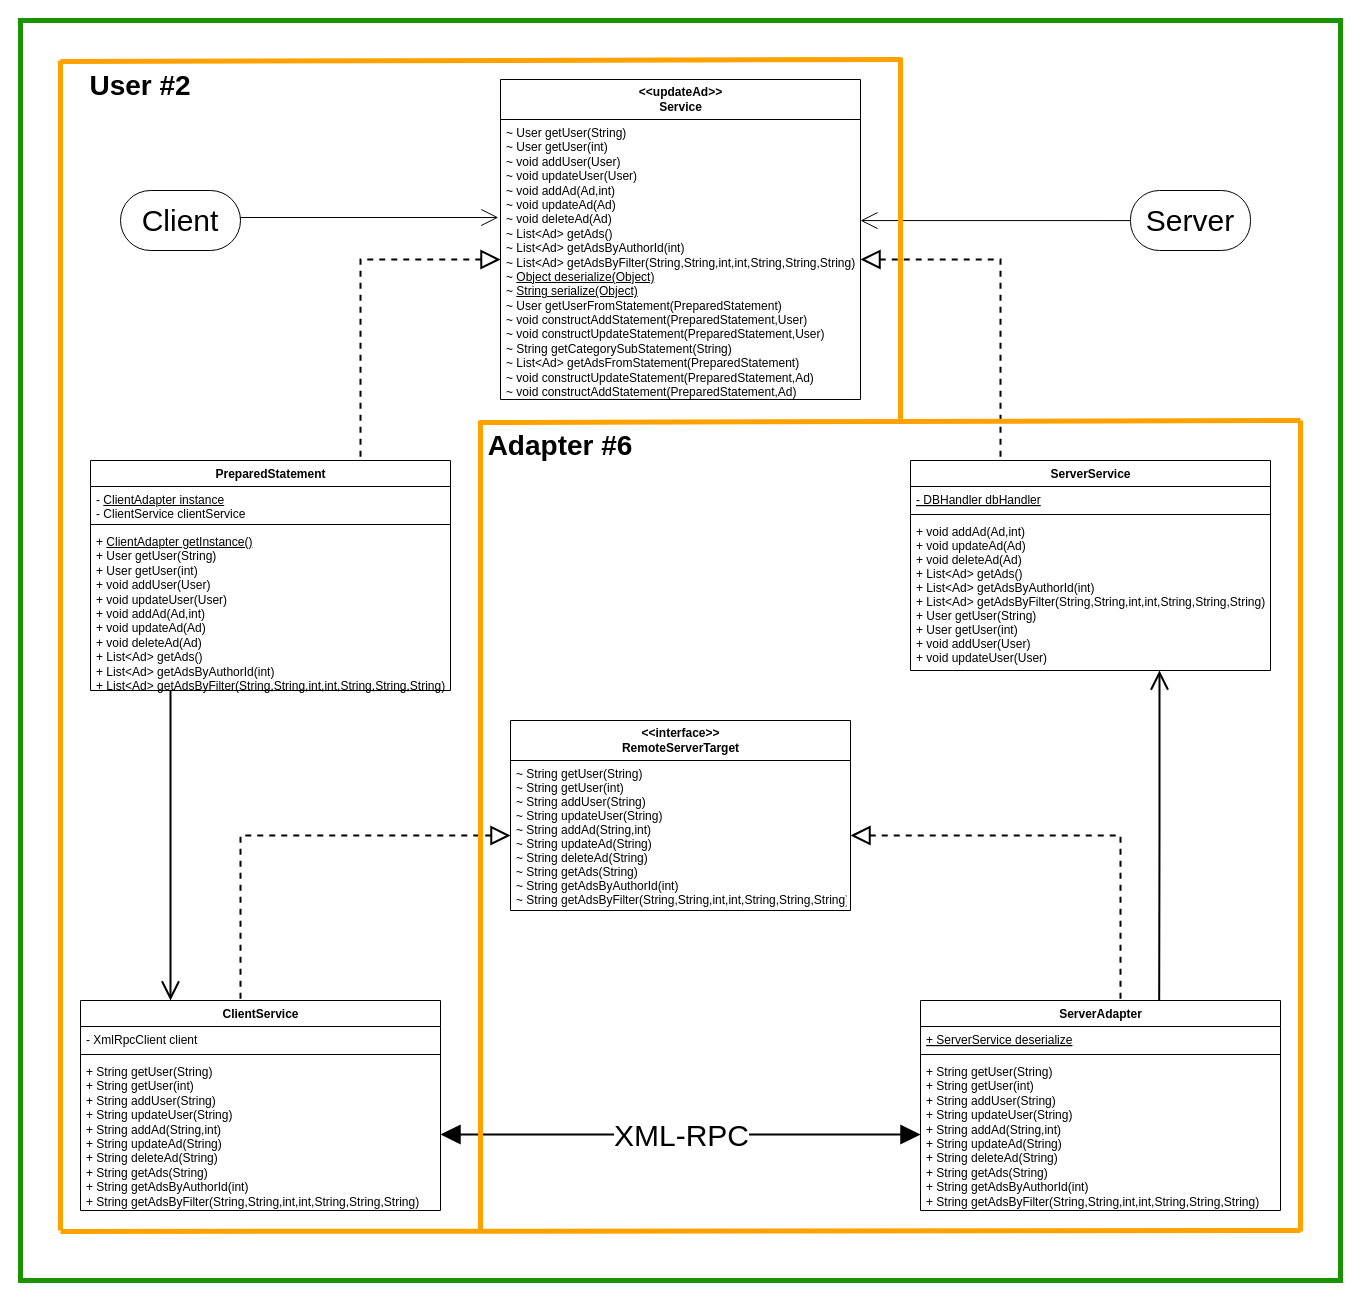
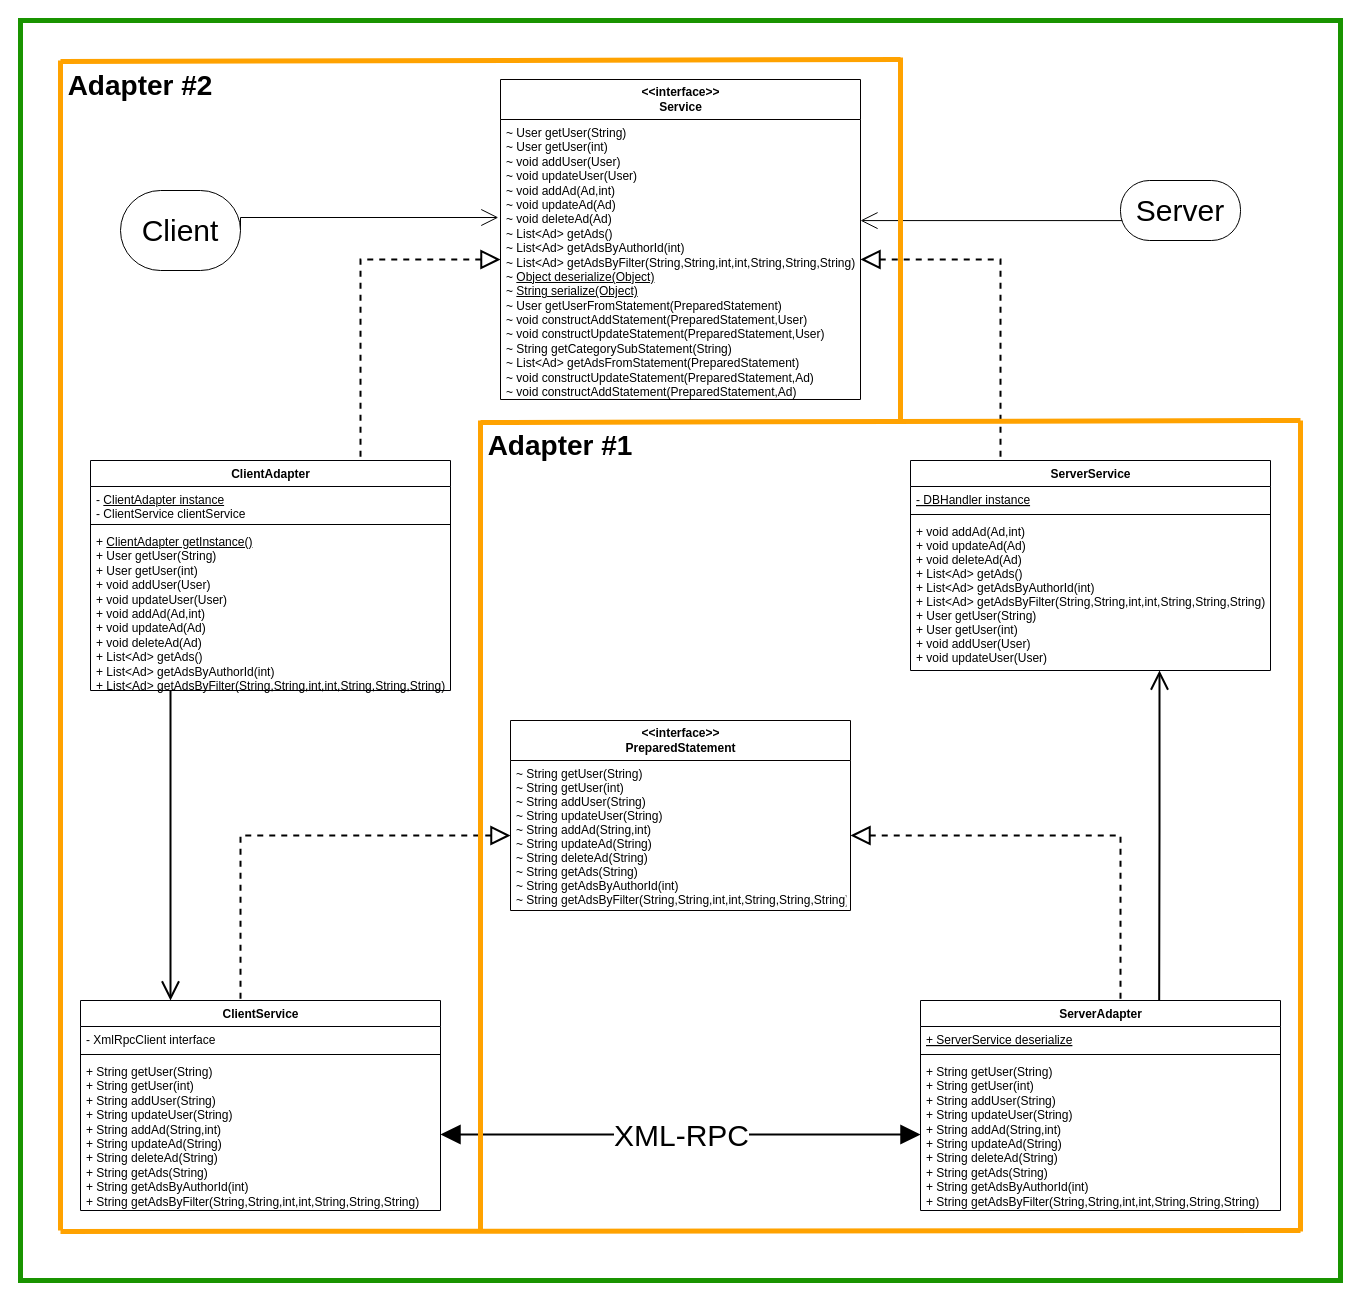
node "User #2": label "User #2" -> "Adapter #2"
node "<<updateAd>>Service": label "<<updateAd>>Service" -> "<<interface>>Service"
node "Client": size 120x60 -> 120x80
node "Server": moved (1191, 221) -> (1181, 211)
node "Adapter #6": label "Adapter #6" -> "Adapter #1"
node "PreparedStatement": label "PreparedStatement" -> "ClientAdapter"
node "- DBHandler dbHandler": label "- DBHandler dbHandler" -> "- DBHandler instance"
node "<<interface>>RemoteServerTarget": label "<<interface>>RemoteServerTarget" -> "<<interface>>PreparedStatement"
node "- XmlRpcClient client": label "- XmlRpcClient client" -> "- XmlRpcClient interface"
